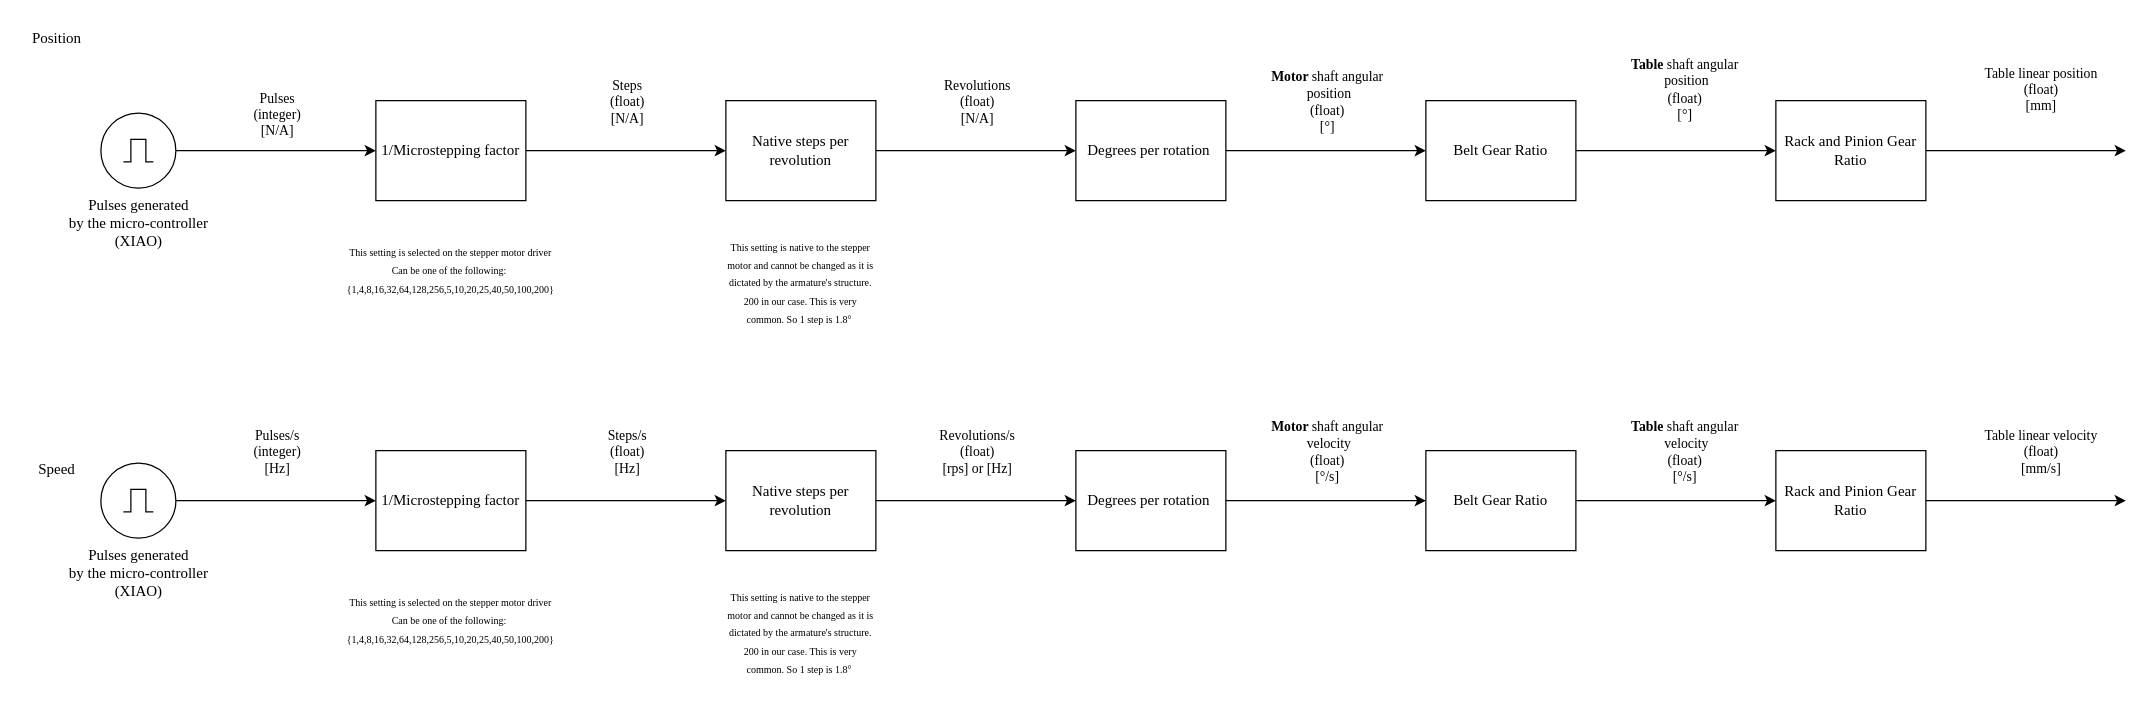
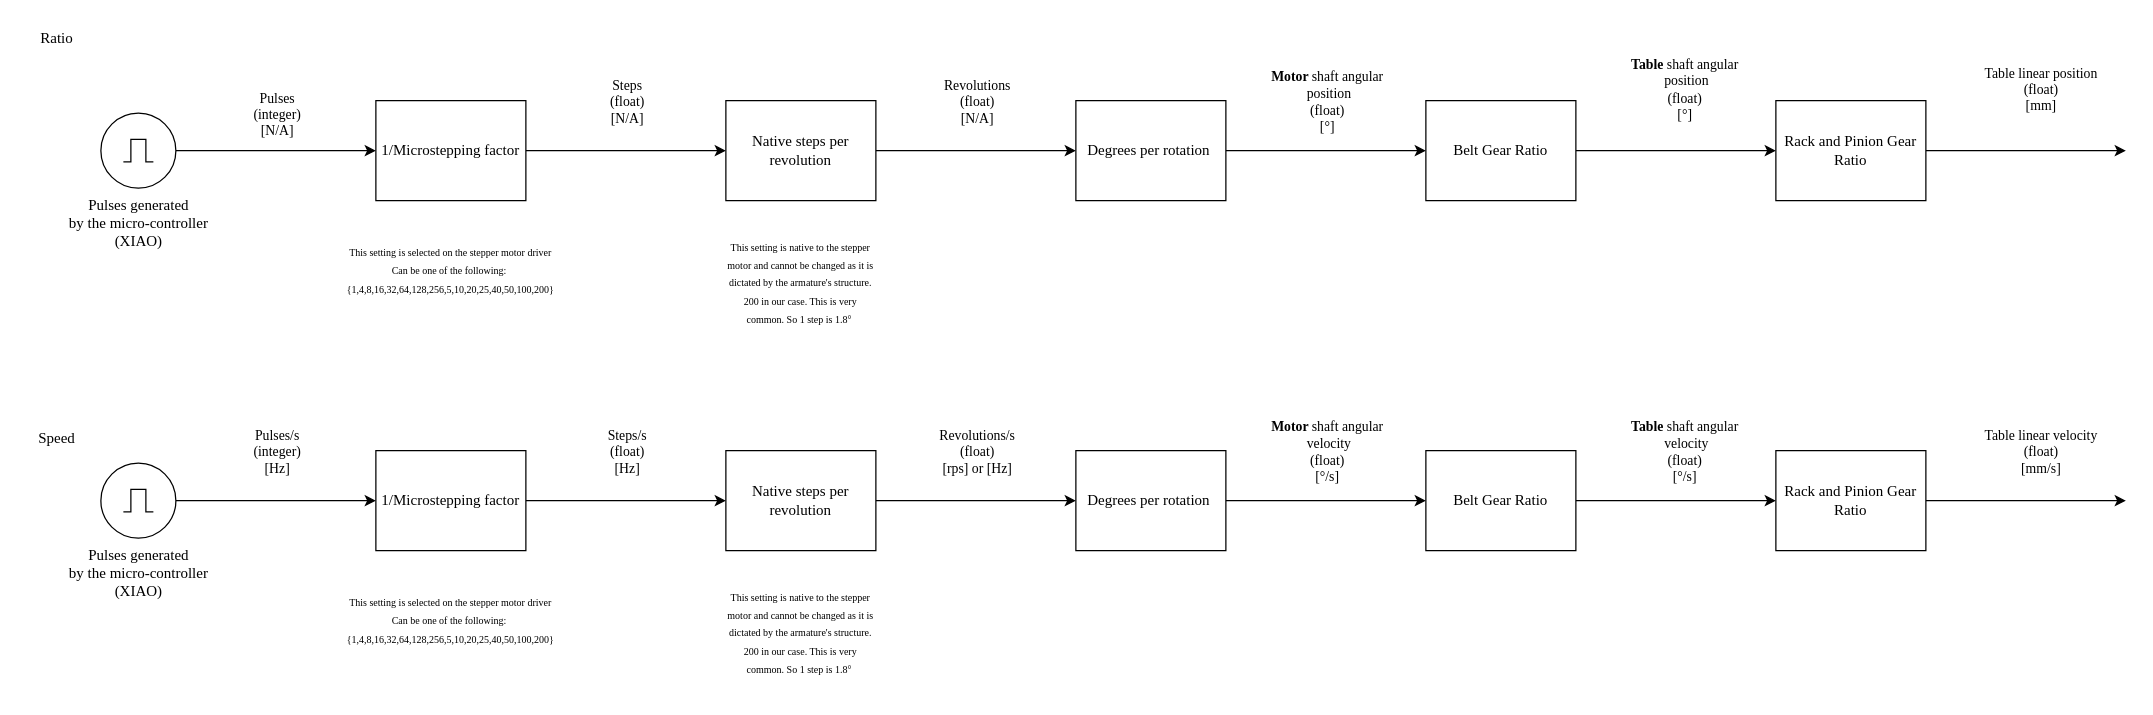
node "Position": label "Position" -> "Ratio"
node "Speed": moved (57, 469) -> (57, 438)
